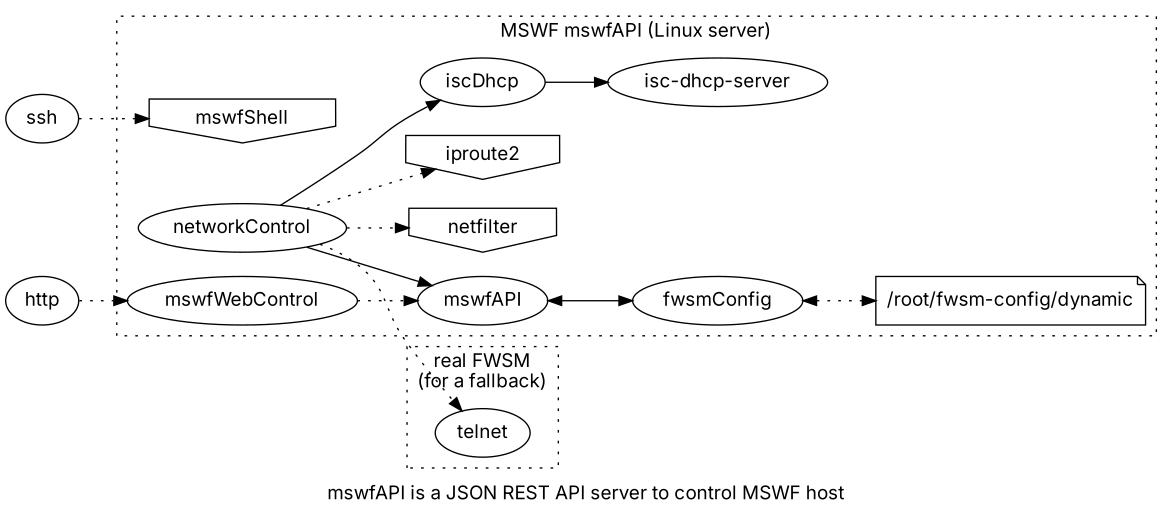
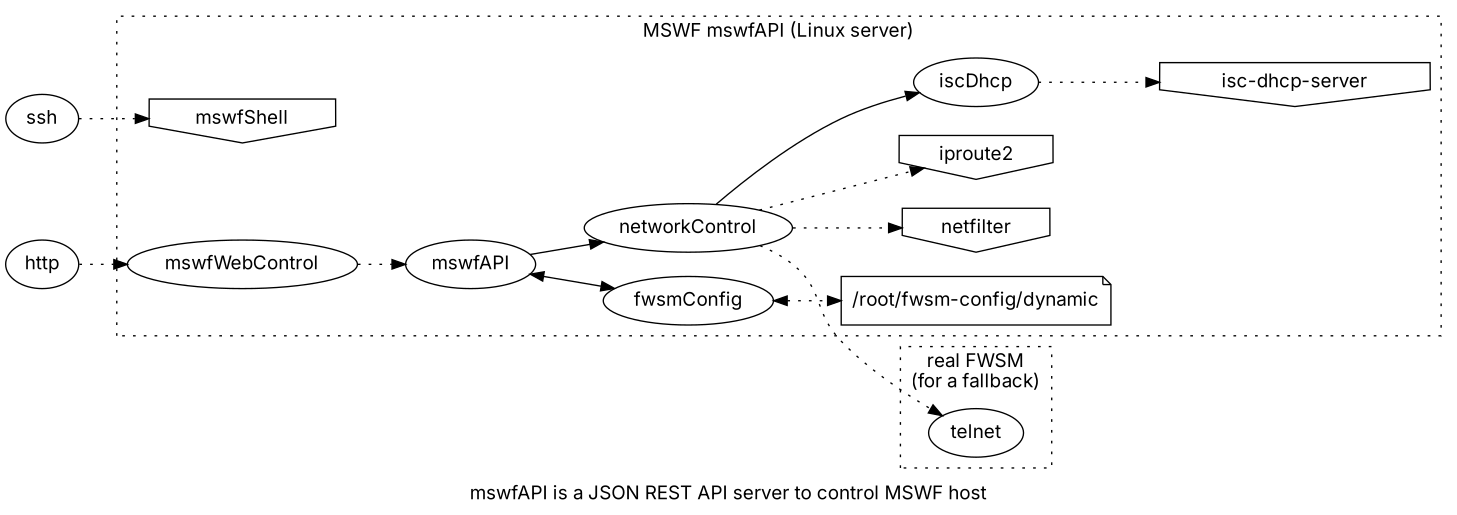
edge "iscDhcp" -> "isc-dhcp-server": style solid -> dotted
node "isc-dhcp-server": shape ellipse -> invhouse
edge "networkControl" -> "mswfAPI": reversed
